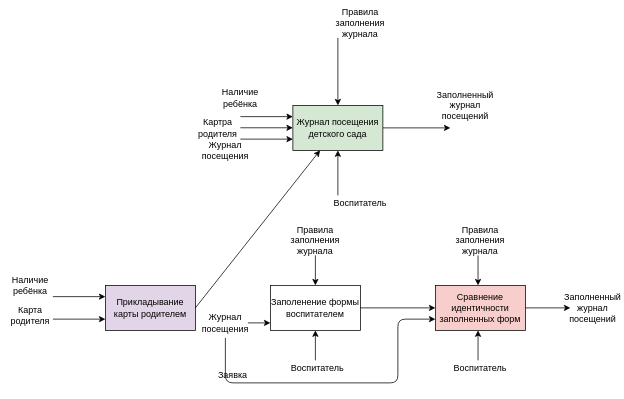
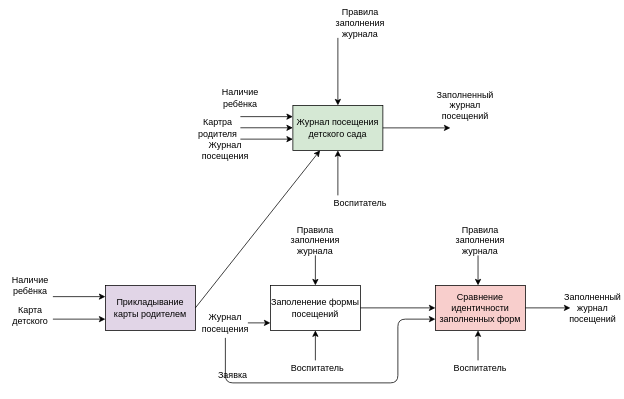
node "Заполенение формы воспитателем": label "Заполенение формы воспитателем" -> "Заполенение формы посещений"
node "Карта родителя": label "Карта родителя" -> "Карта детского"
